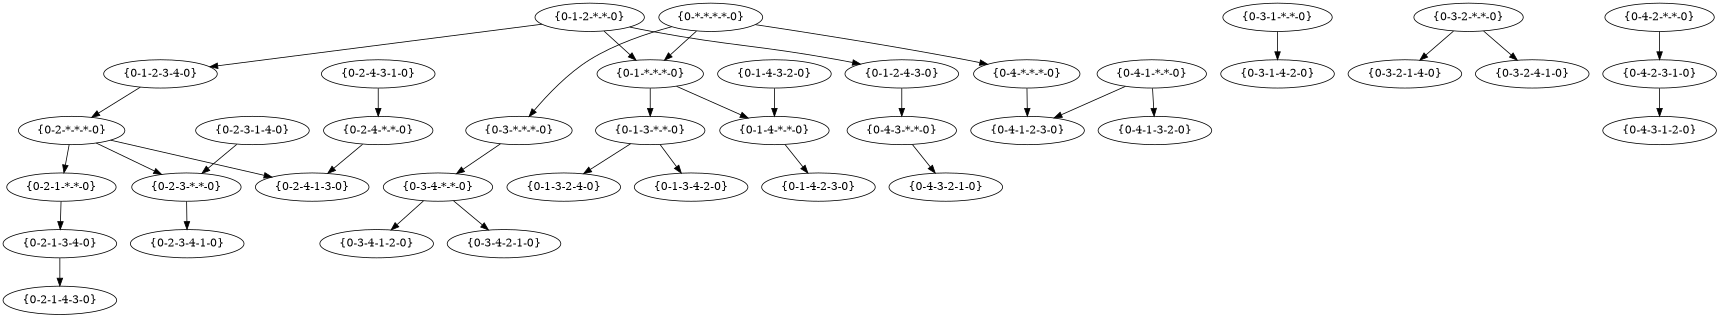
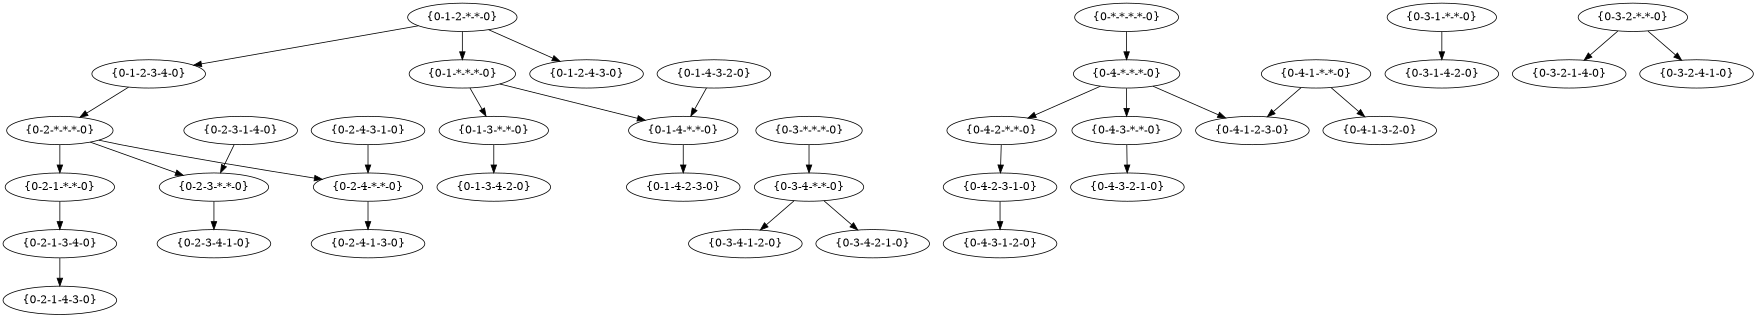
edge "{0-*-*-*-*-0}" -> "{0-1-*-*-*-0}": removed
edge "{0-*-*-*-*-0}" -> "{0-3-*-*-*-0}": removed
edge "{0-1-2-4-3-0}" -> "{0-4-3-*-*-0}": now "{0-4-*-*-*-0}" -> "{0-4-3-*-*-0}"
edge "{0-4-*-*-*-0}" -> "{0-4-2-*-*-0}": added
edge "{0-2-*-*-*-0}" -> "{0-2-4-1-3-0}": now "{0-2-*-*-*-0}" -> "{0-2-4-*-*-0}"
node "{0-1-3-2-4-0}": removed
